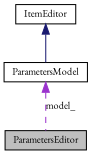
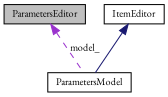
edge "ParametersEditor" -> "ParametersModel": reversed
